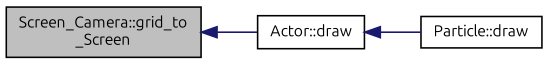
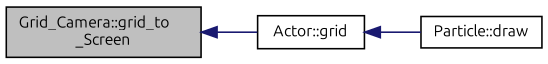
node "Screen_Camera::grid_to _Screen": label "Screen_Camera::grid_to _Screen" -> "Grid_Camera::grid_to _Screen"
node "Actor::draw": label "Actor::draw" -> "Actor::grid"
